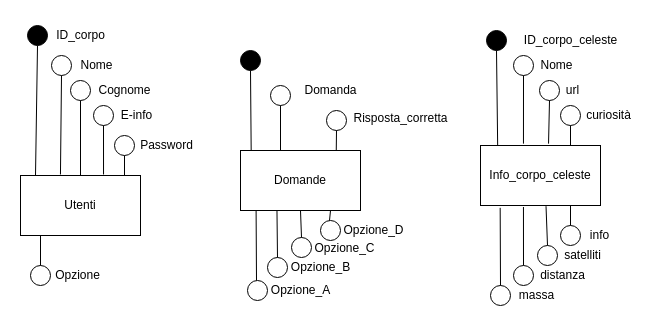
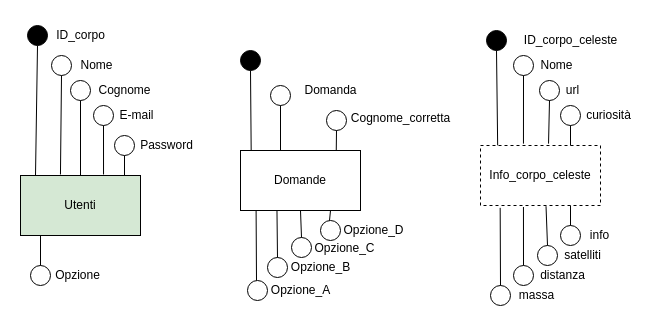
node "E-info": label "E-info" -> "E-mail"
node "Risposta_corretta": label "Risposta_corretta" -> "Cognome_corretta"
node "Info_corpo_celeste": style solid -> dashed
node "Utenti": fillcolor #ffffff -> #d5e8d4
